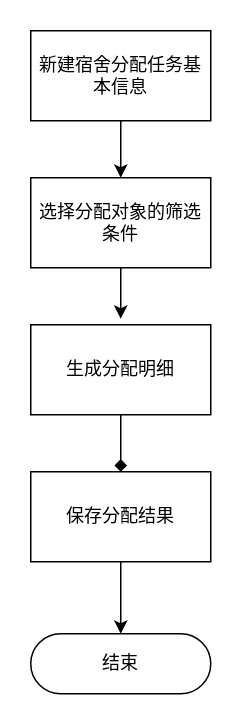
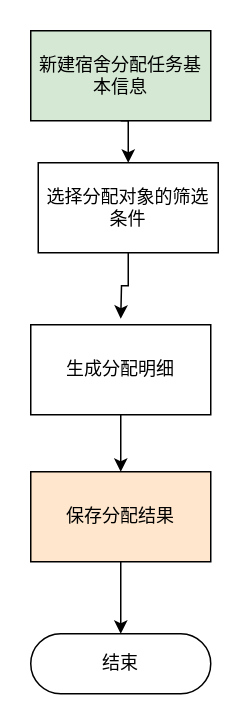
node "新建宿舍分配任务基本信息": fillcolor #ffffff -> #d5e8d4
node "选择分配对象的筛选条件": moved (121, 223) -> (128, 208)
edge "生成分配明细" -> "保存分配结果": arrowhead diamond -> classic
node "保存分配结果": fillcolor #ffffff -> #ffe6cc
